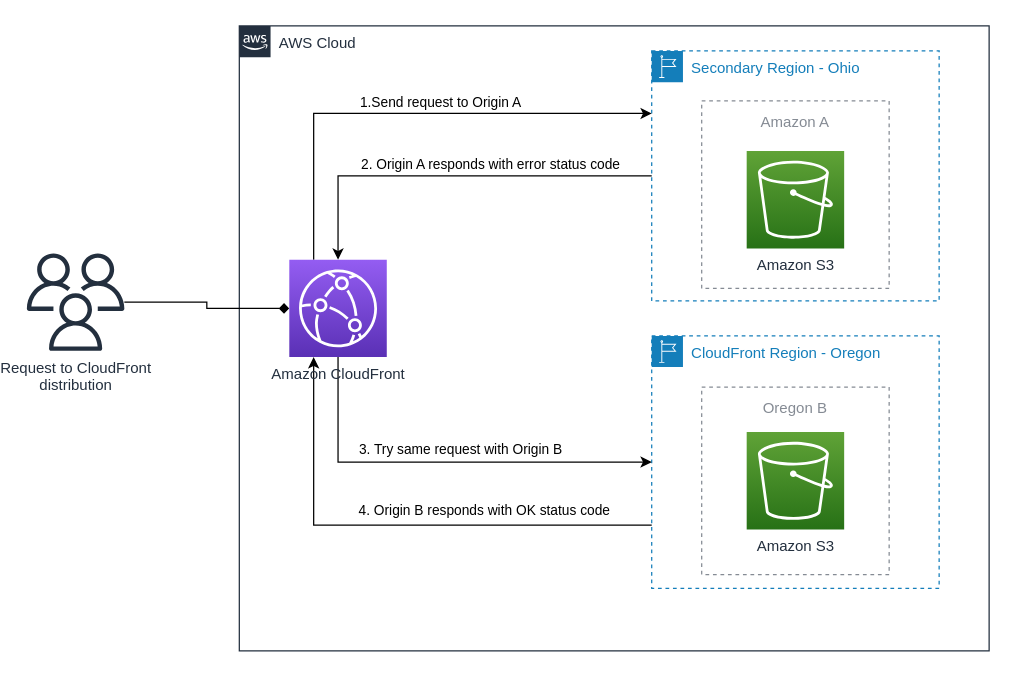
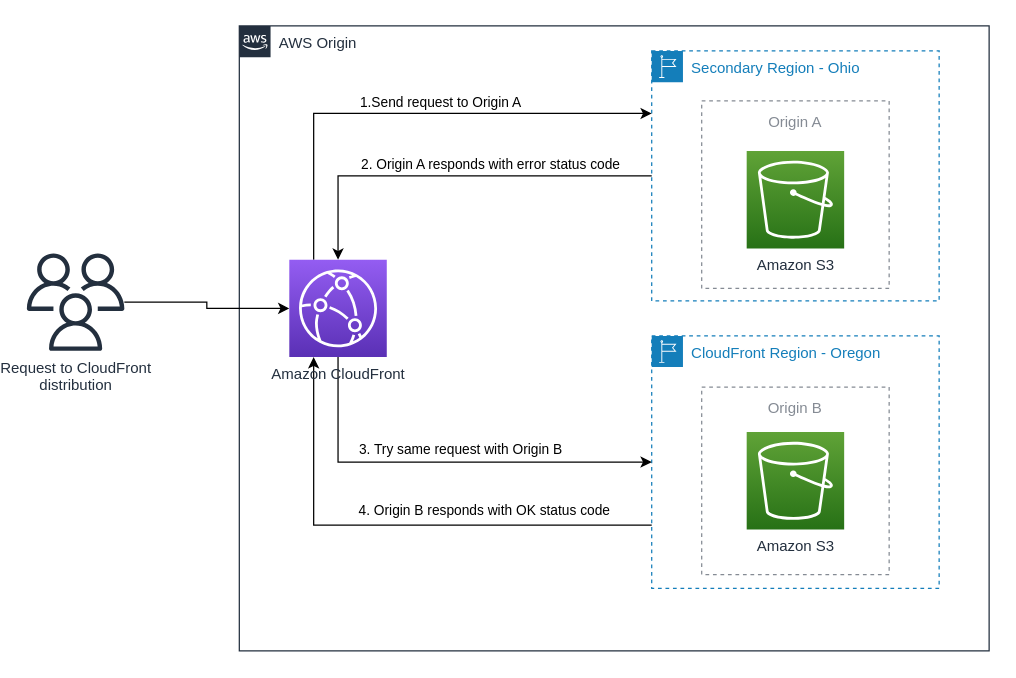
node "AWS Cloud": label "AWS Cloud" -> "AWS Origin"
node "Amazon A": label "Amazon A" -> "Origin A"
edge "Request to CloudFront distribution" -> "Amazon CloudFront": arrowhead diamond -> classic
node "Oregon B": label "Oregon B" -> "Origin B"
